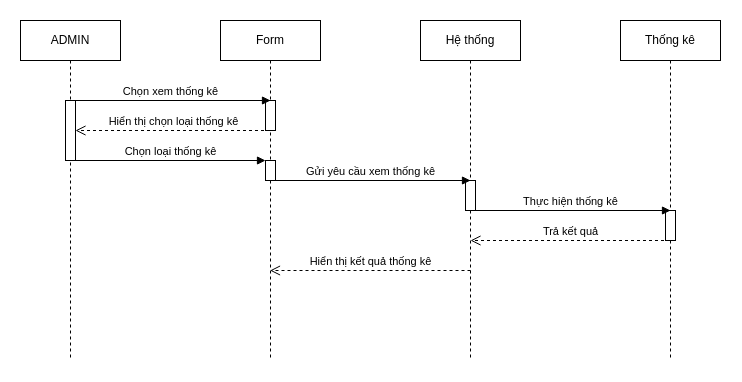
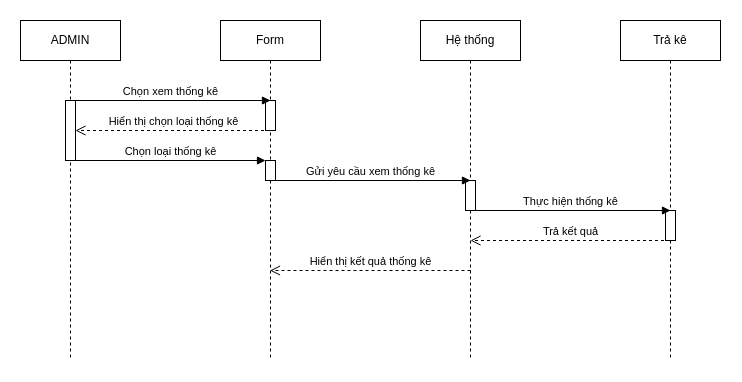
node "Thống kê": label "Thống kê" -> "Trả kê"
